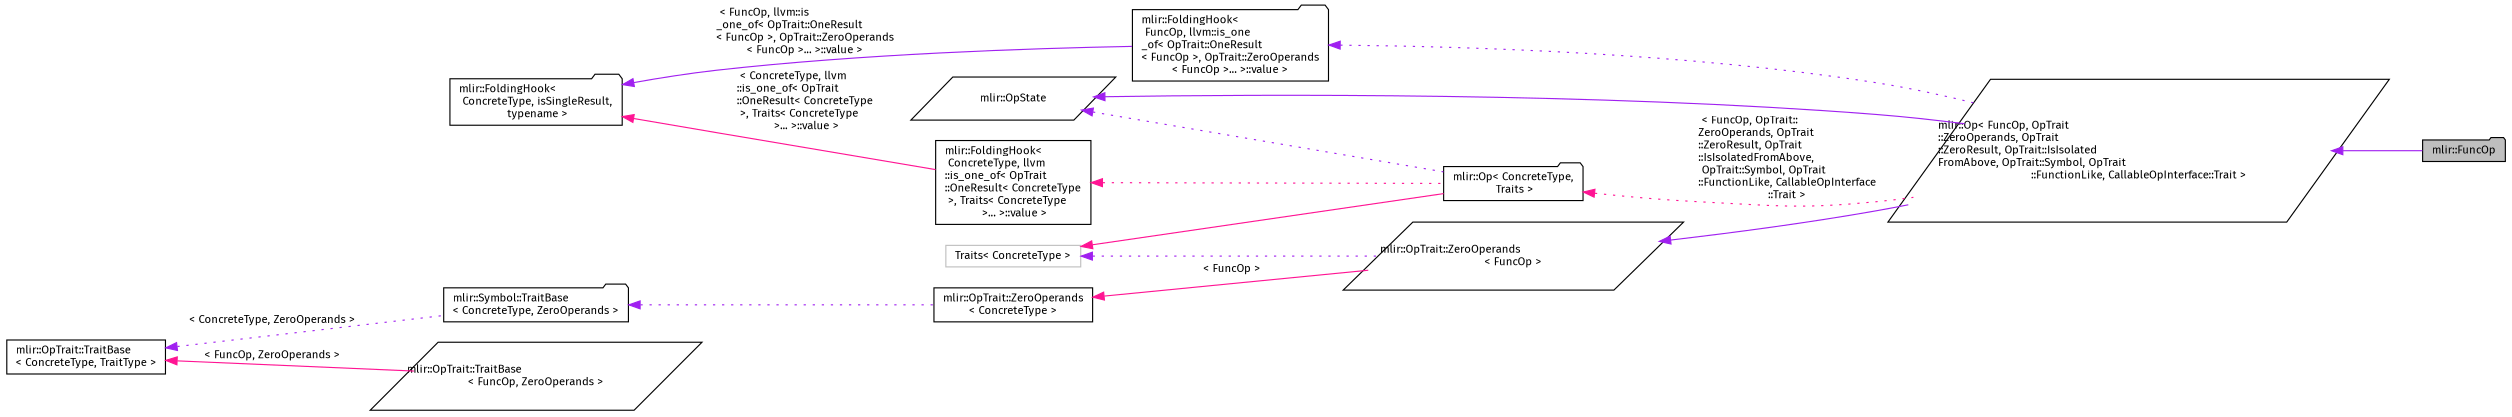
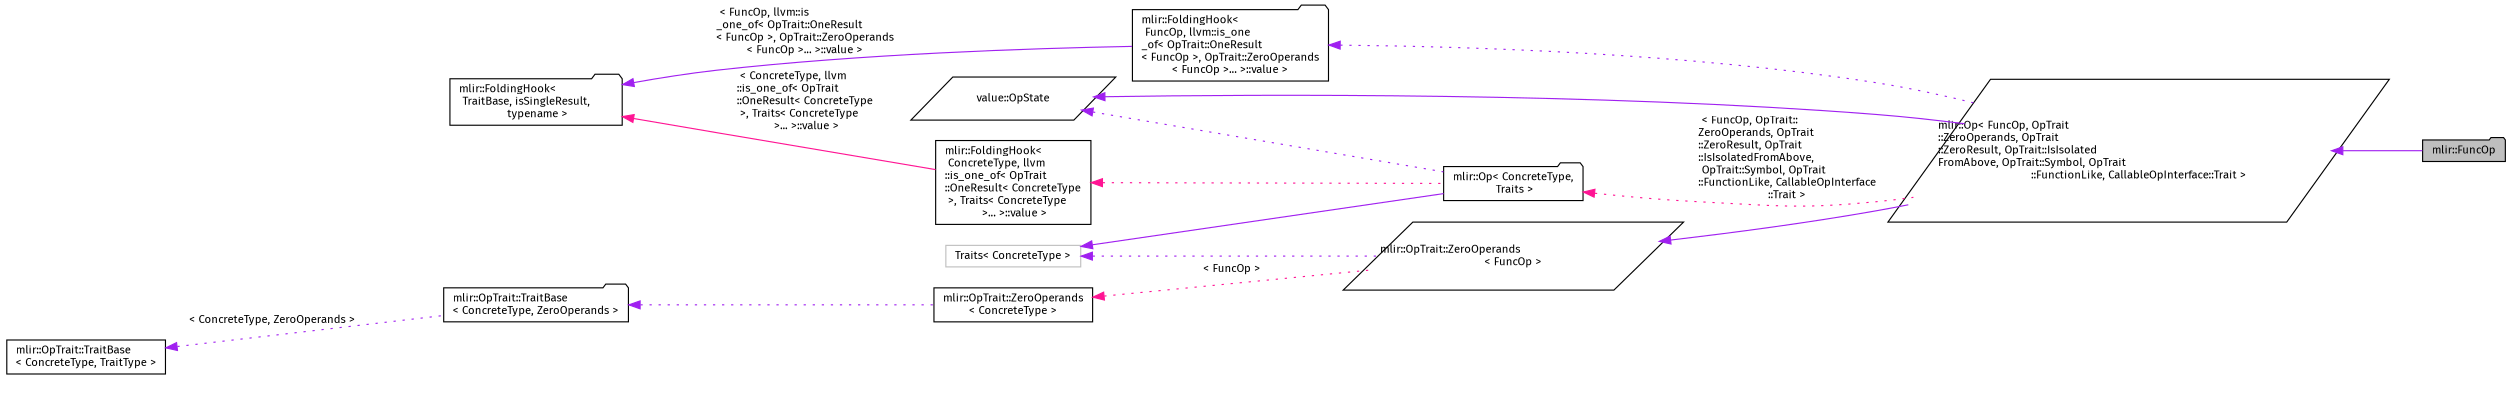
node "mlir::OpState": label "mlir::OpState" -> "value::OpState"
node "mlir::FoldingHook< ConcreteType, isSingleResult, typename >": label "mlir::FoldingHook< ConcreteType, isSingleResult, typename >" -> "mlir::FoldingHook< TraitBase, isSingleResult, typename >"
edge "mlir::Op< ConcreteType, Traits >" -> "Traits< ConcreteType >": color deeppink -> purple
edge "mlir::OpTrait::ZeroOperands < FuncOp >" -> "mlir::OpTrait::ZeroOperands < ConcreteType >": style solid -> dotted
node "mlir::Symbol::TraitBase < ConcreteType, ZeroOperands >": label "mlir::Symbol::TraitBase < ConcreteType, ZeroOperands >" -> "mlir::OpTrait::TraitBase < ConcreteType, ZeroOperands >"
node "mlir::OpTrait::TraitBase < FuncOp, ZeroOperands >": removed
